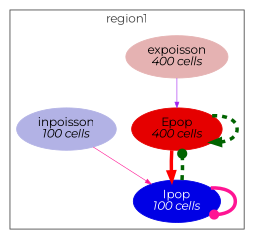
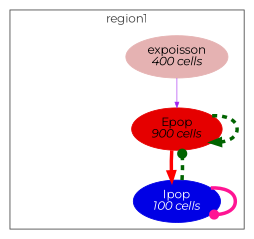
node "inpoisson": removed
node "Epop": text "400 cells" -> "900 cells"
